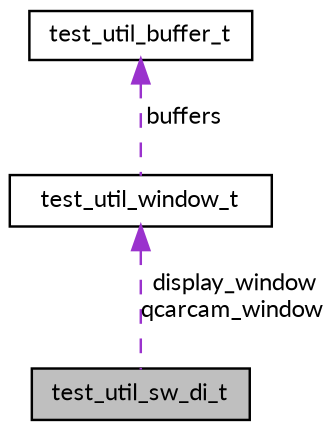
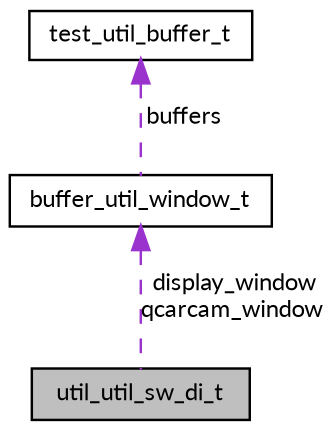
node "test_util_window_t": label "test_util_window_t" -> "buffer_util_window_t"
node "test_util_sw_di_t": label "test_util_sw_di_t" -> "util_util_sw_di_t"
